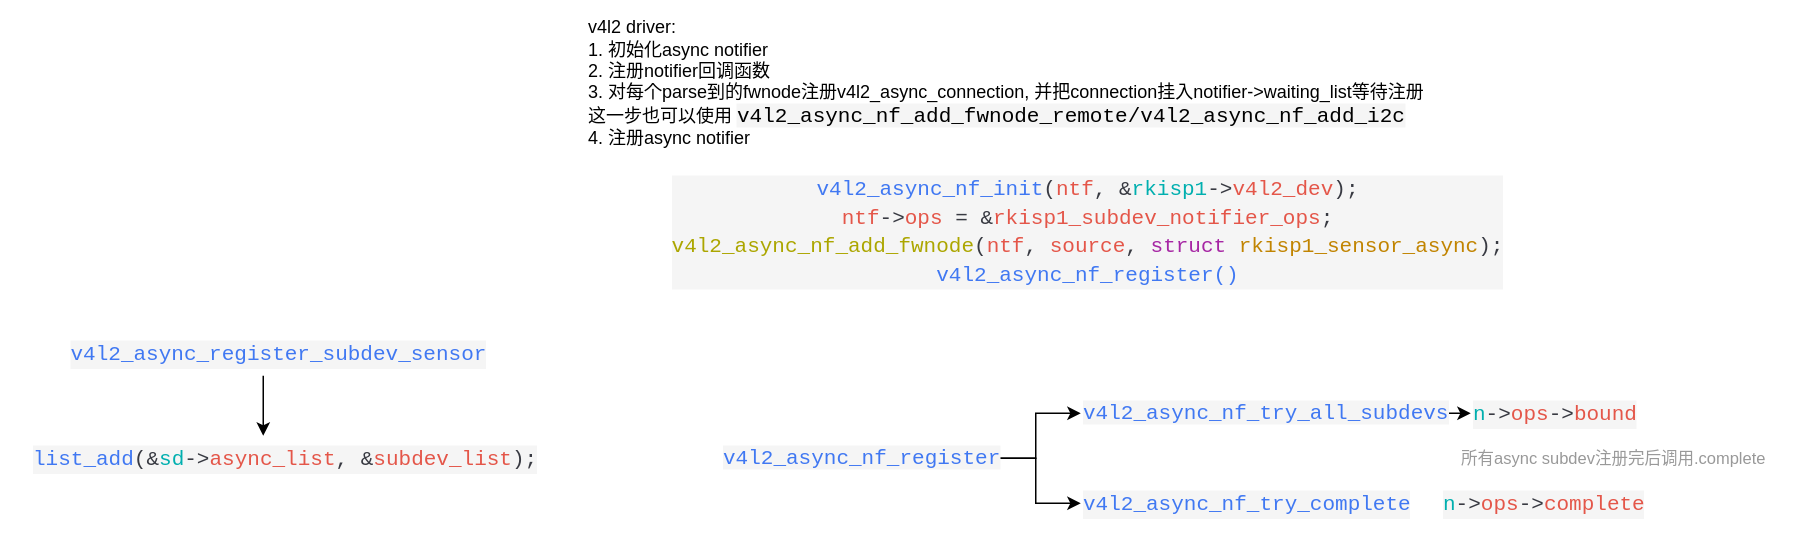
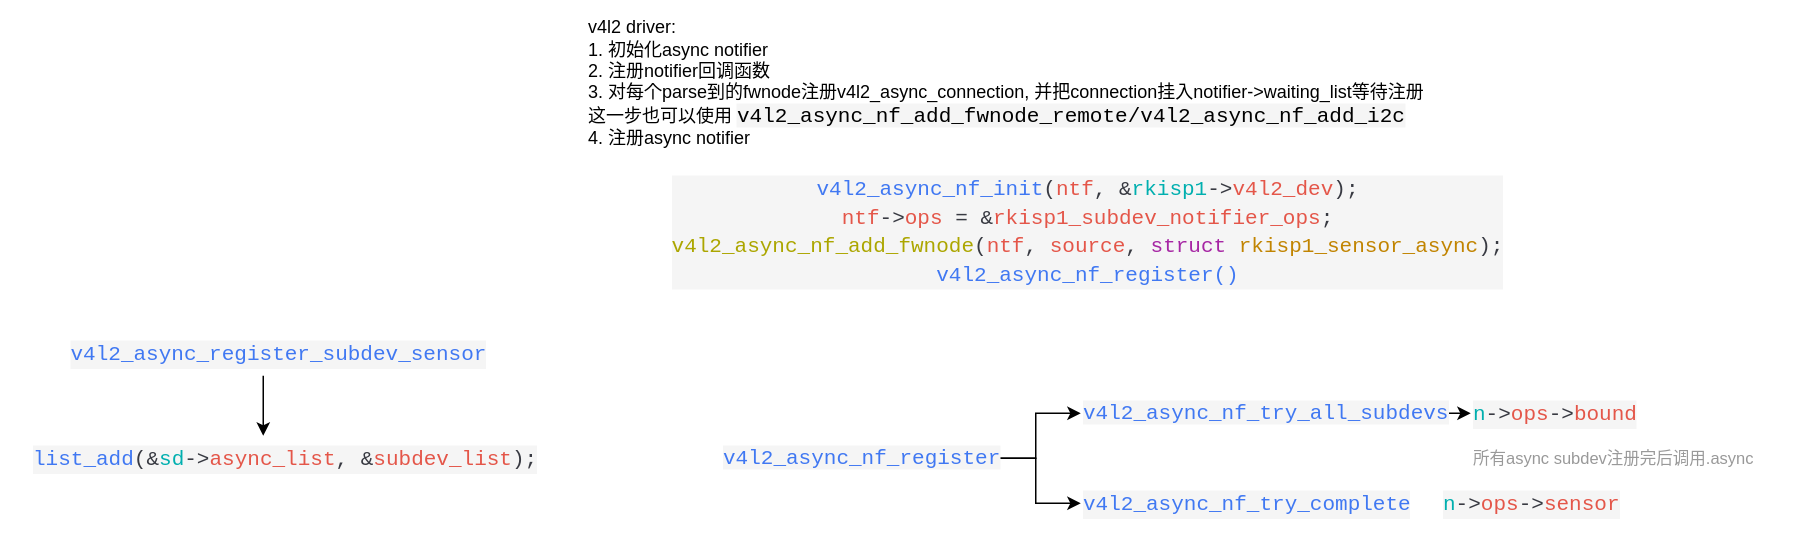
node "所有async subdev注册完后调用.complete": label "所有async subdev注册完后调用.complete" -> "所有async subdev注册完后调用.async"
node "n->ops->complete": label "n->ops->complete" -> "n->ops->sensor"
